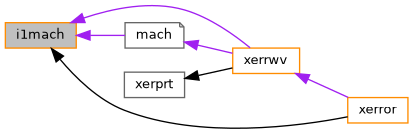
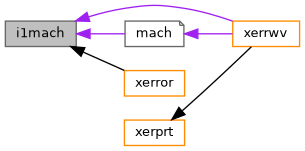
node "i1mach": color darkorange -> gray40
node "xerprt": color gray40 -> darkorange
edge "xerror" -> "xerrwv": removed
